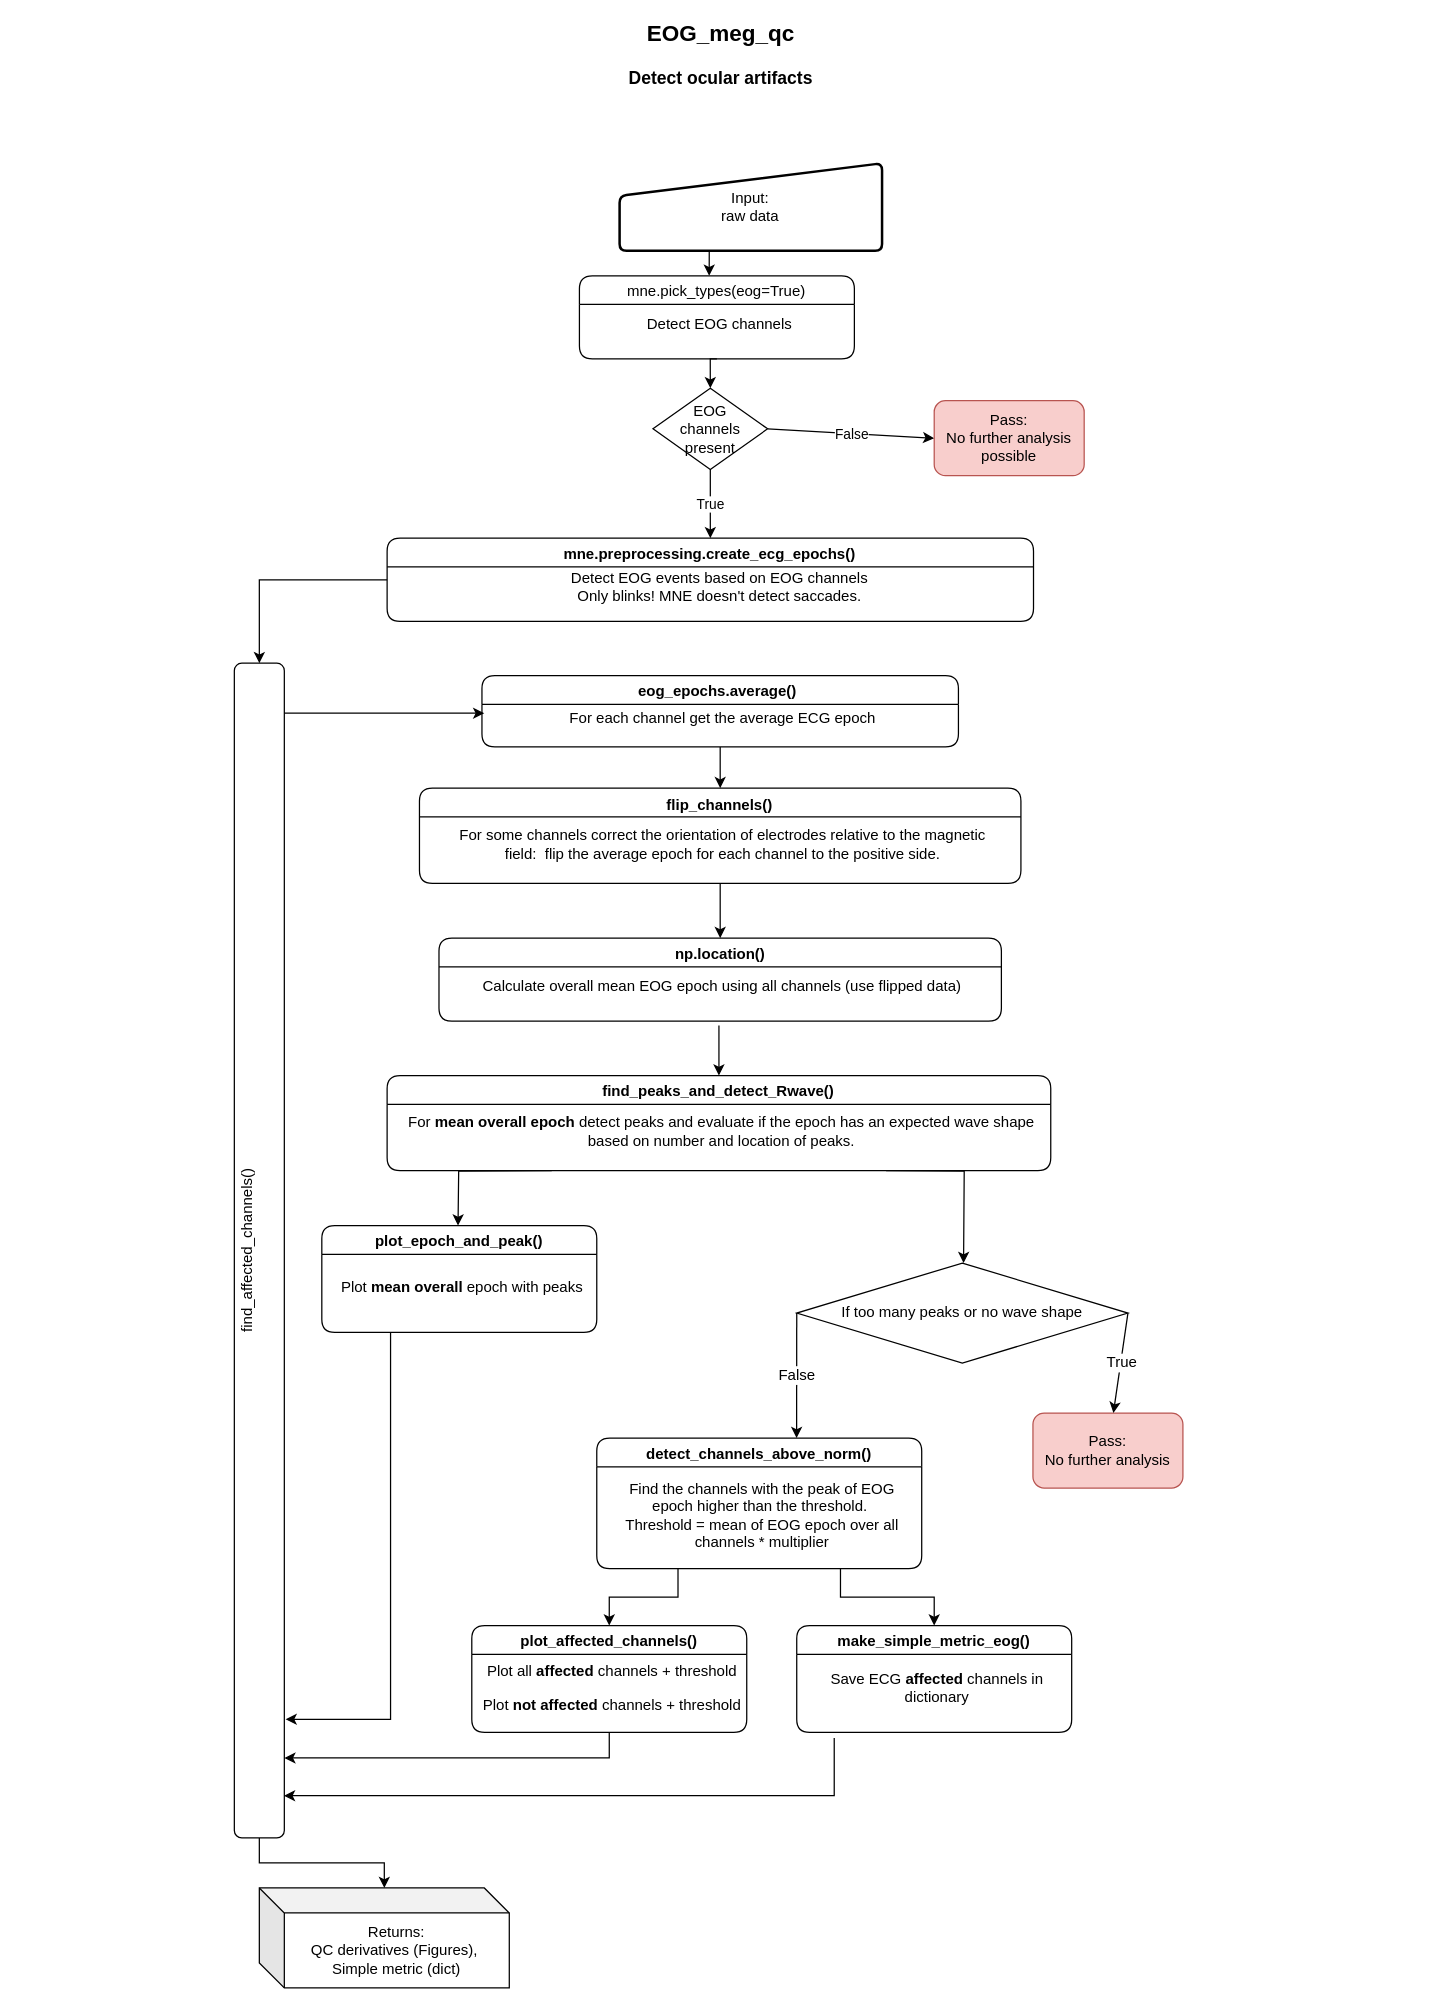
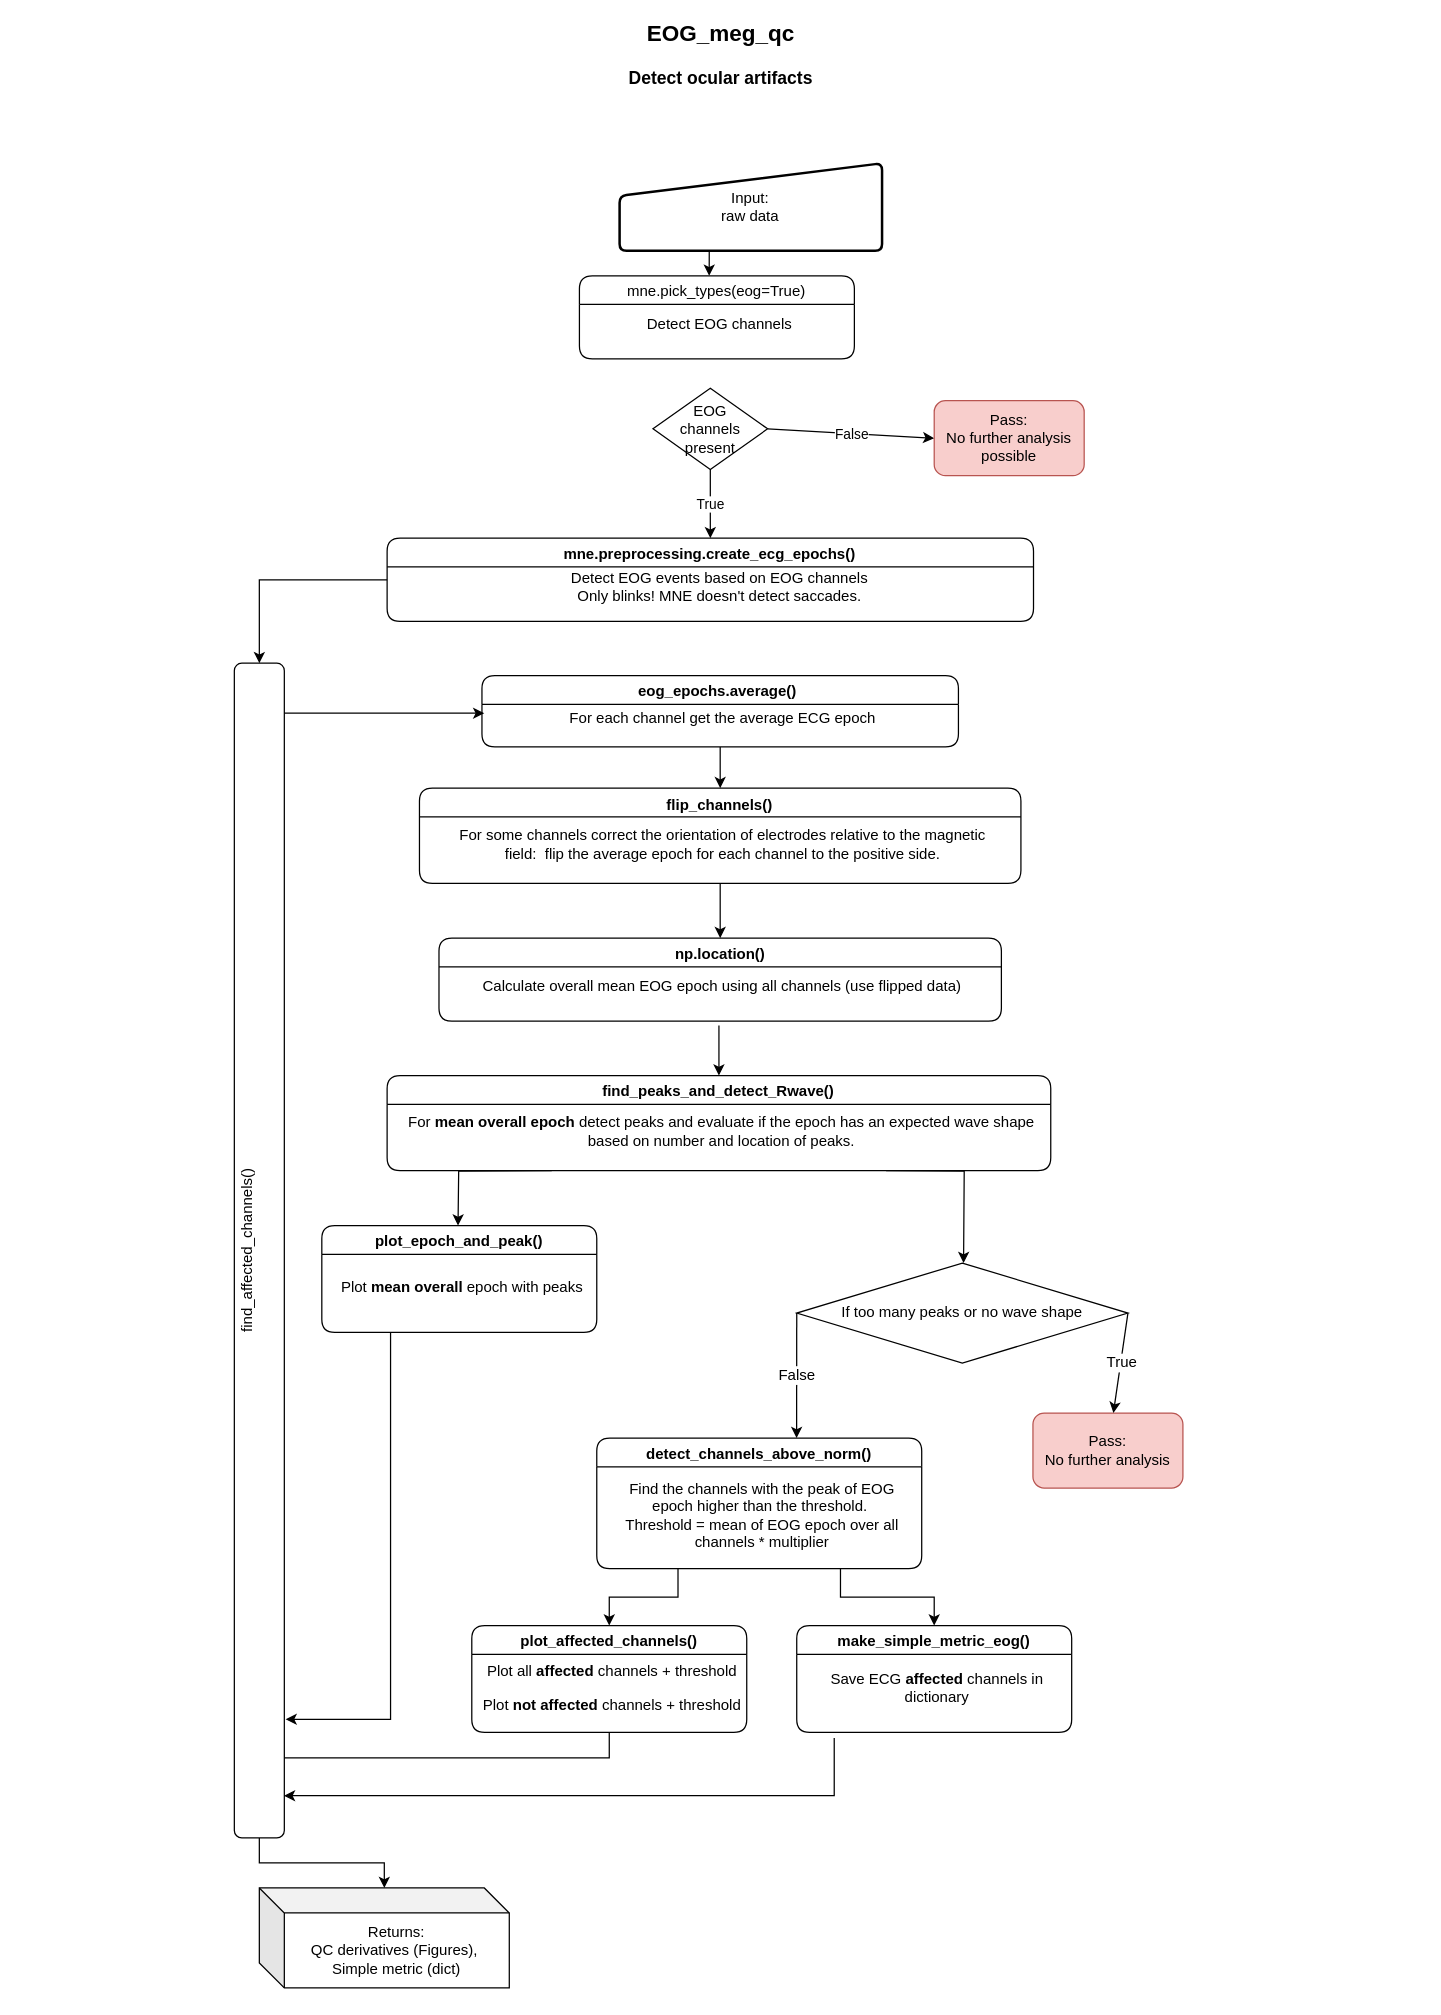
edge "mne.pick_types(eog=True)" -> "EOG channels present": removed
edge "plot_affected_channels()" -> "find_affected_channels()": arrowhead classic -> none
